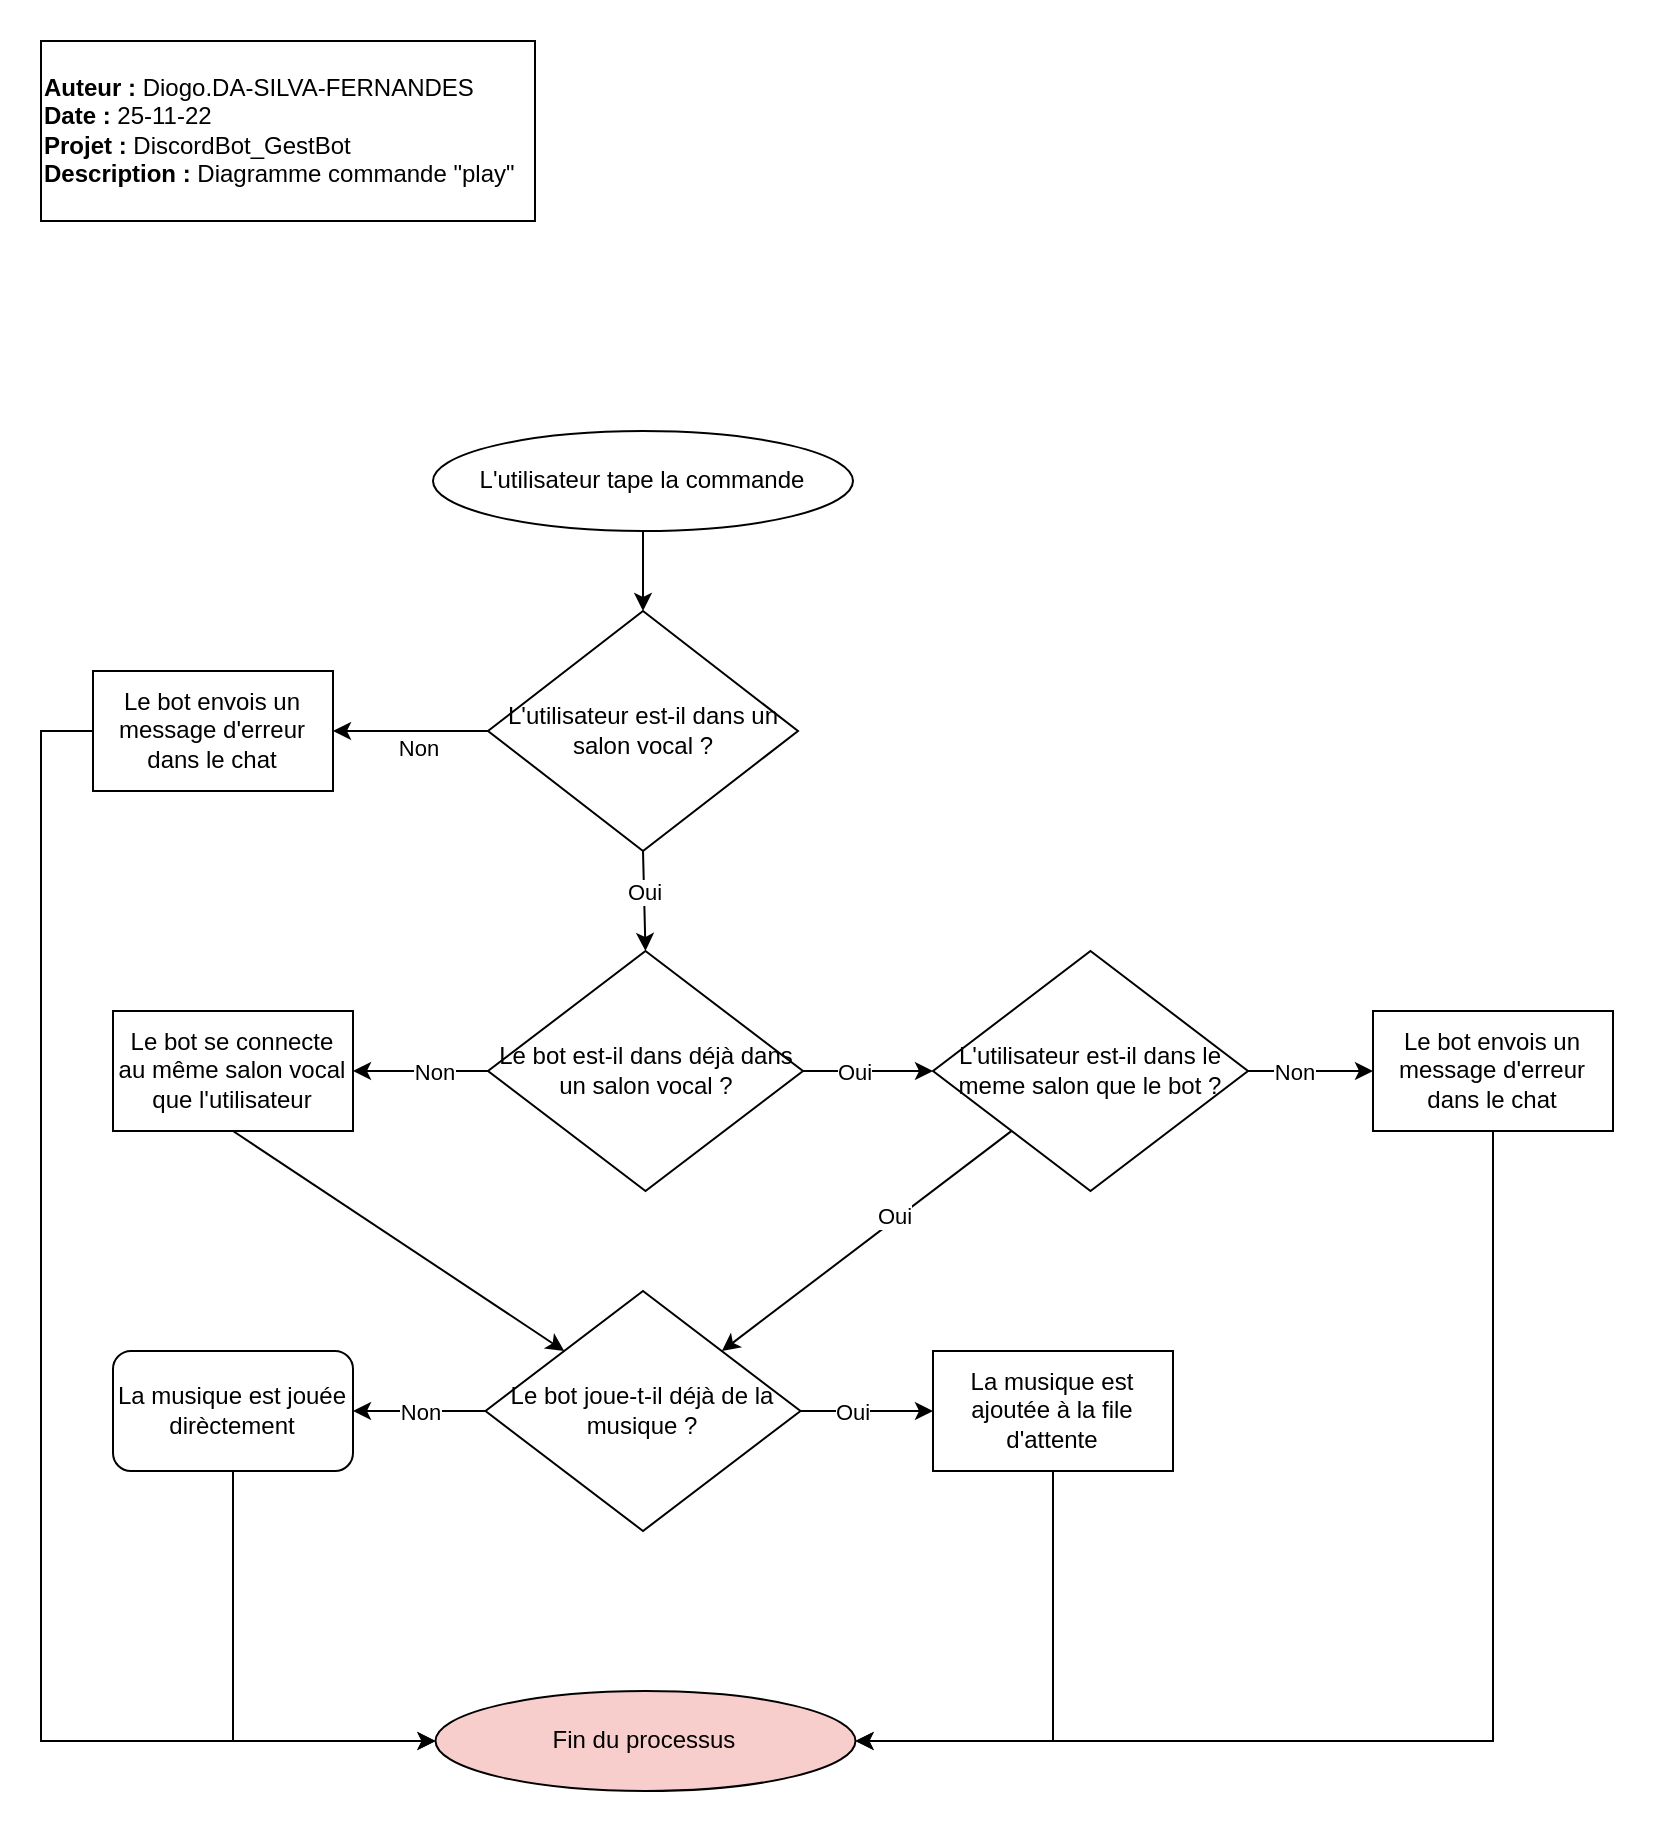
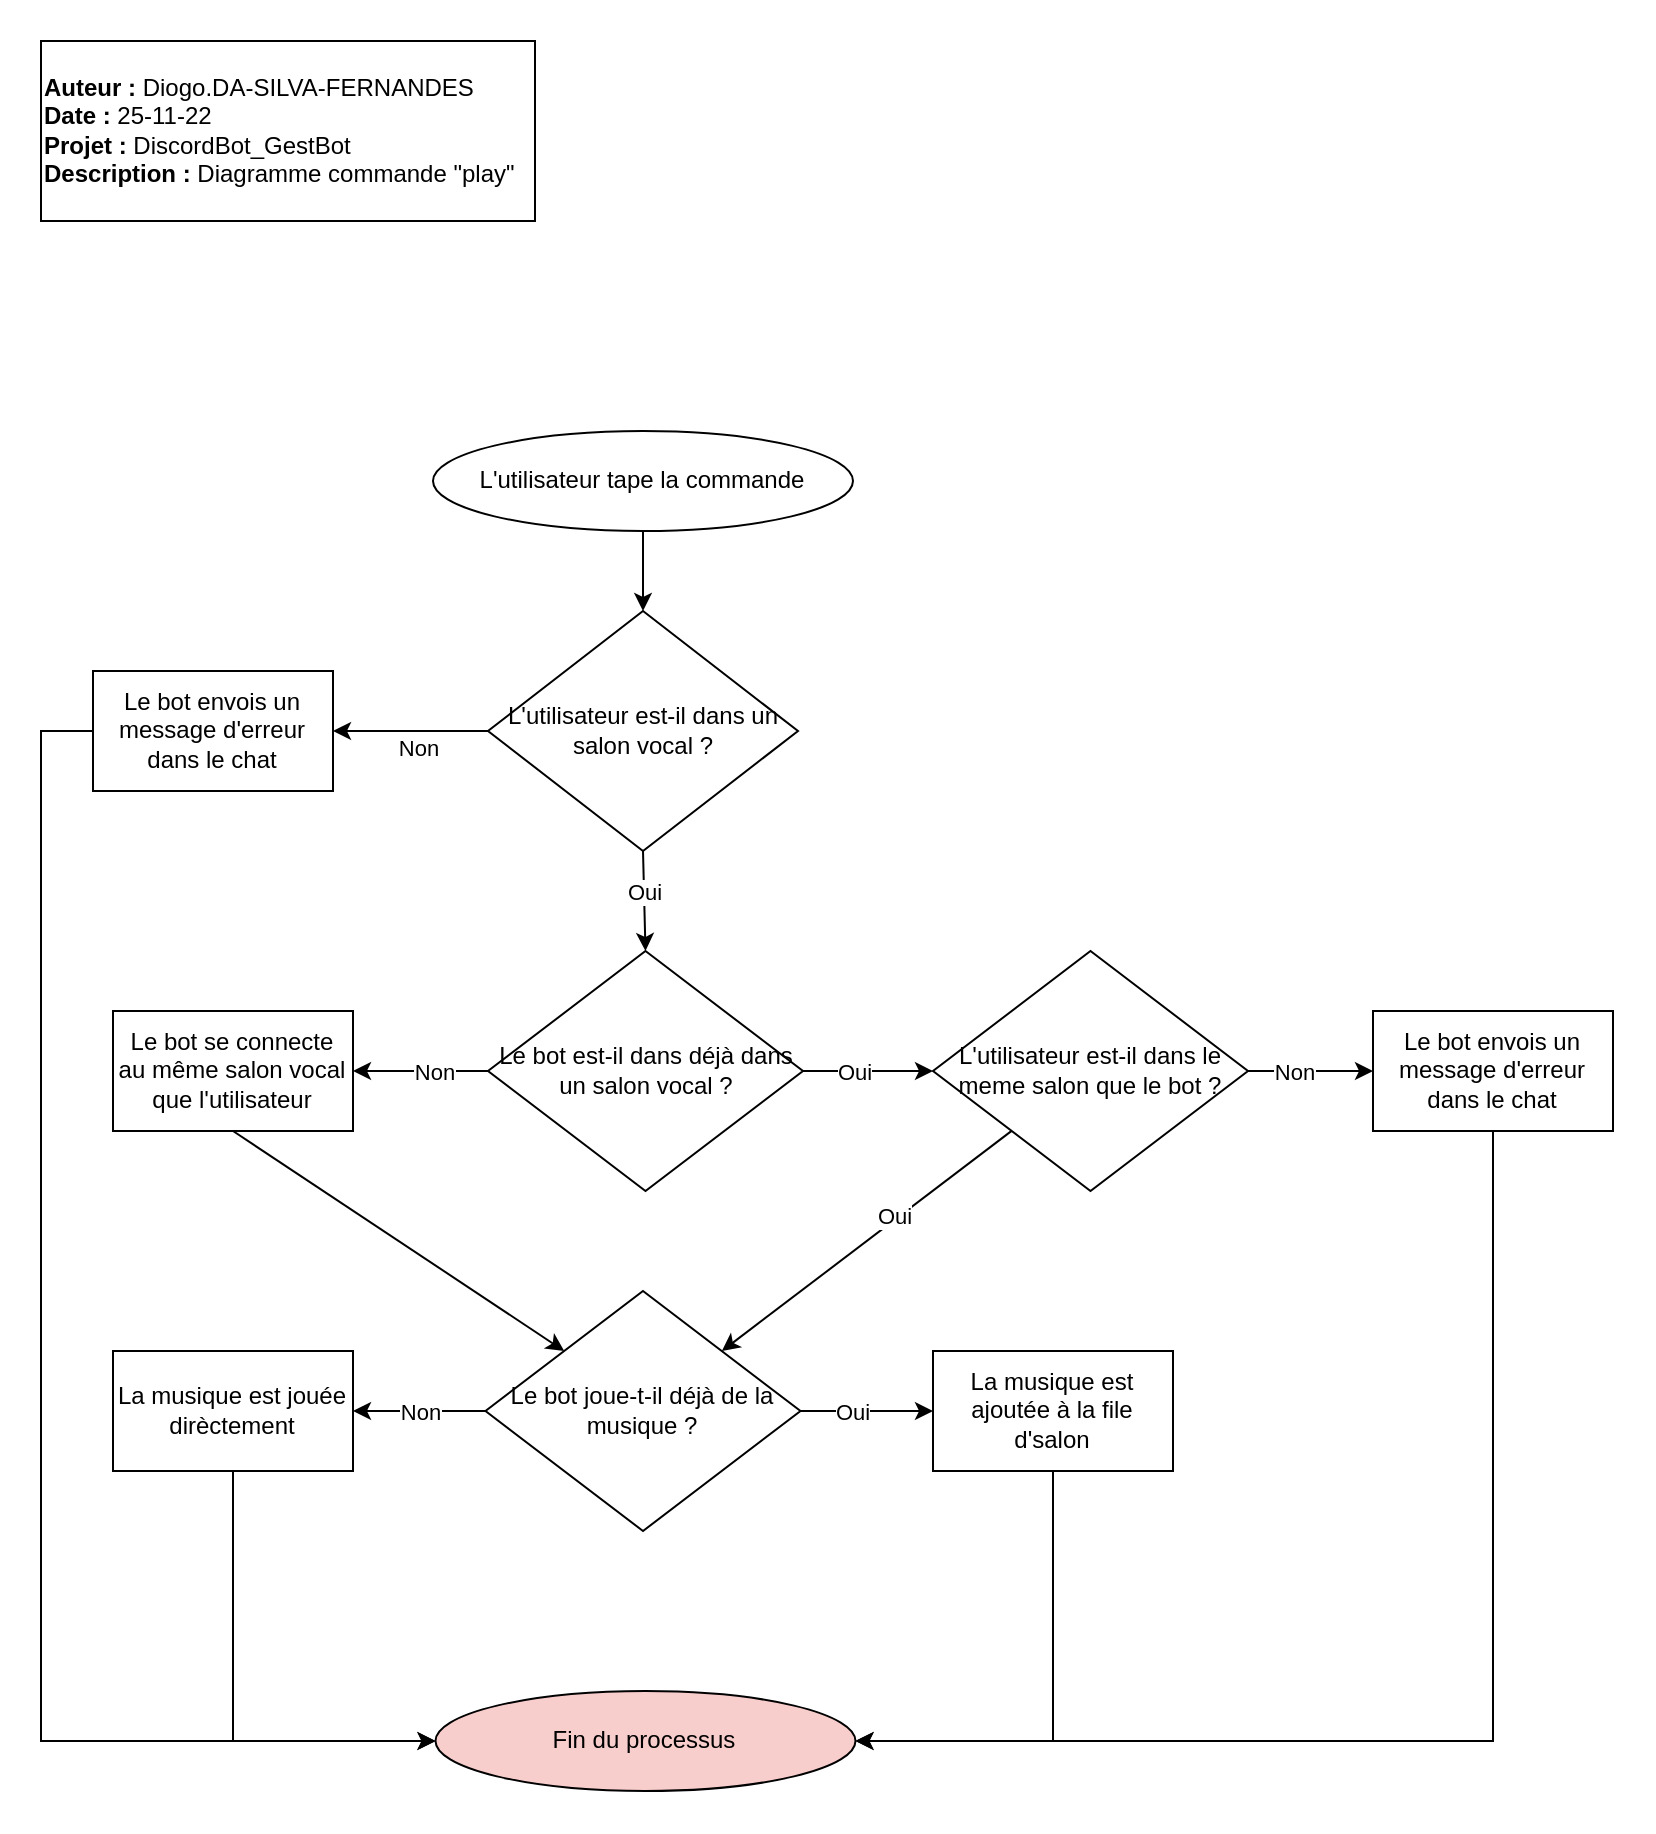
node "La musique est jouée dirèctement": shape rounded rectangle -> rectangle
node "La musique est ajoutée à la file d'attente": label "La musique est ajoutée à la file d'attente" -> "La musique est ajoutée à la file d'salon"
